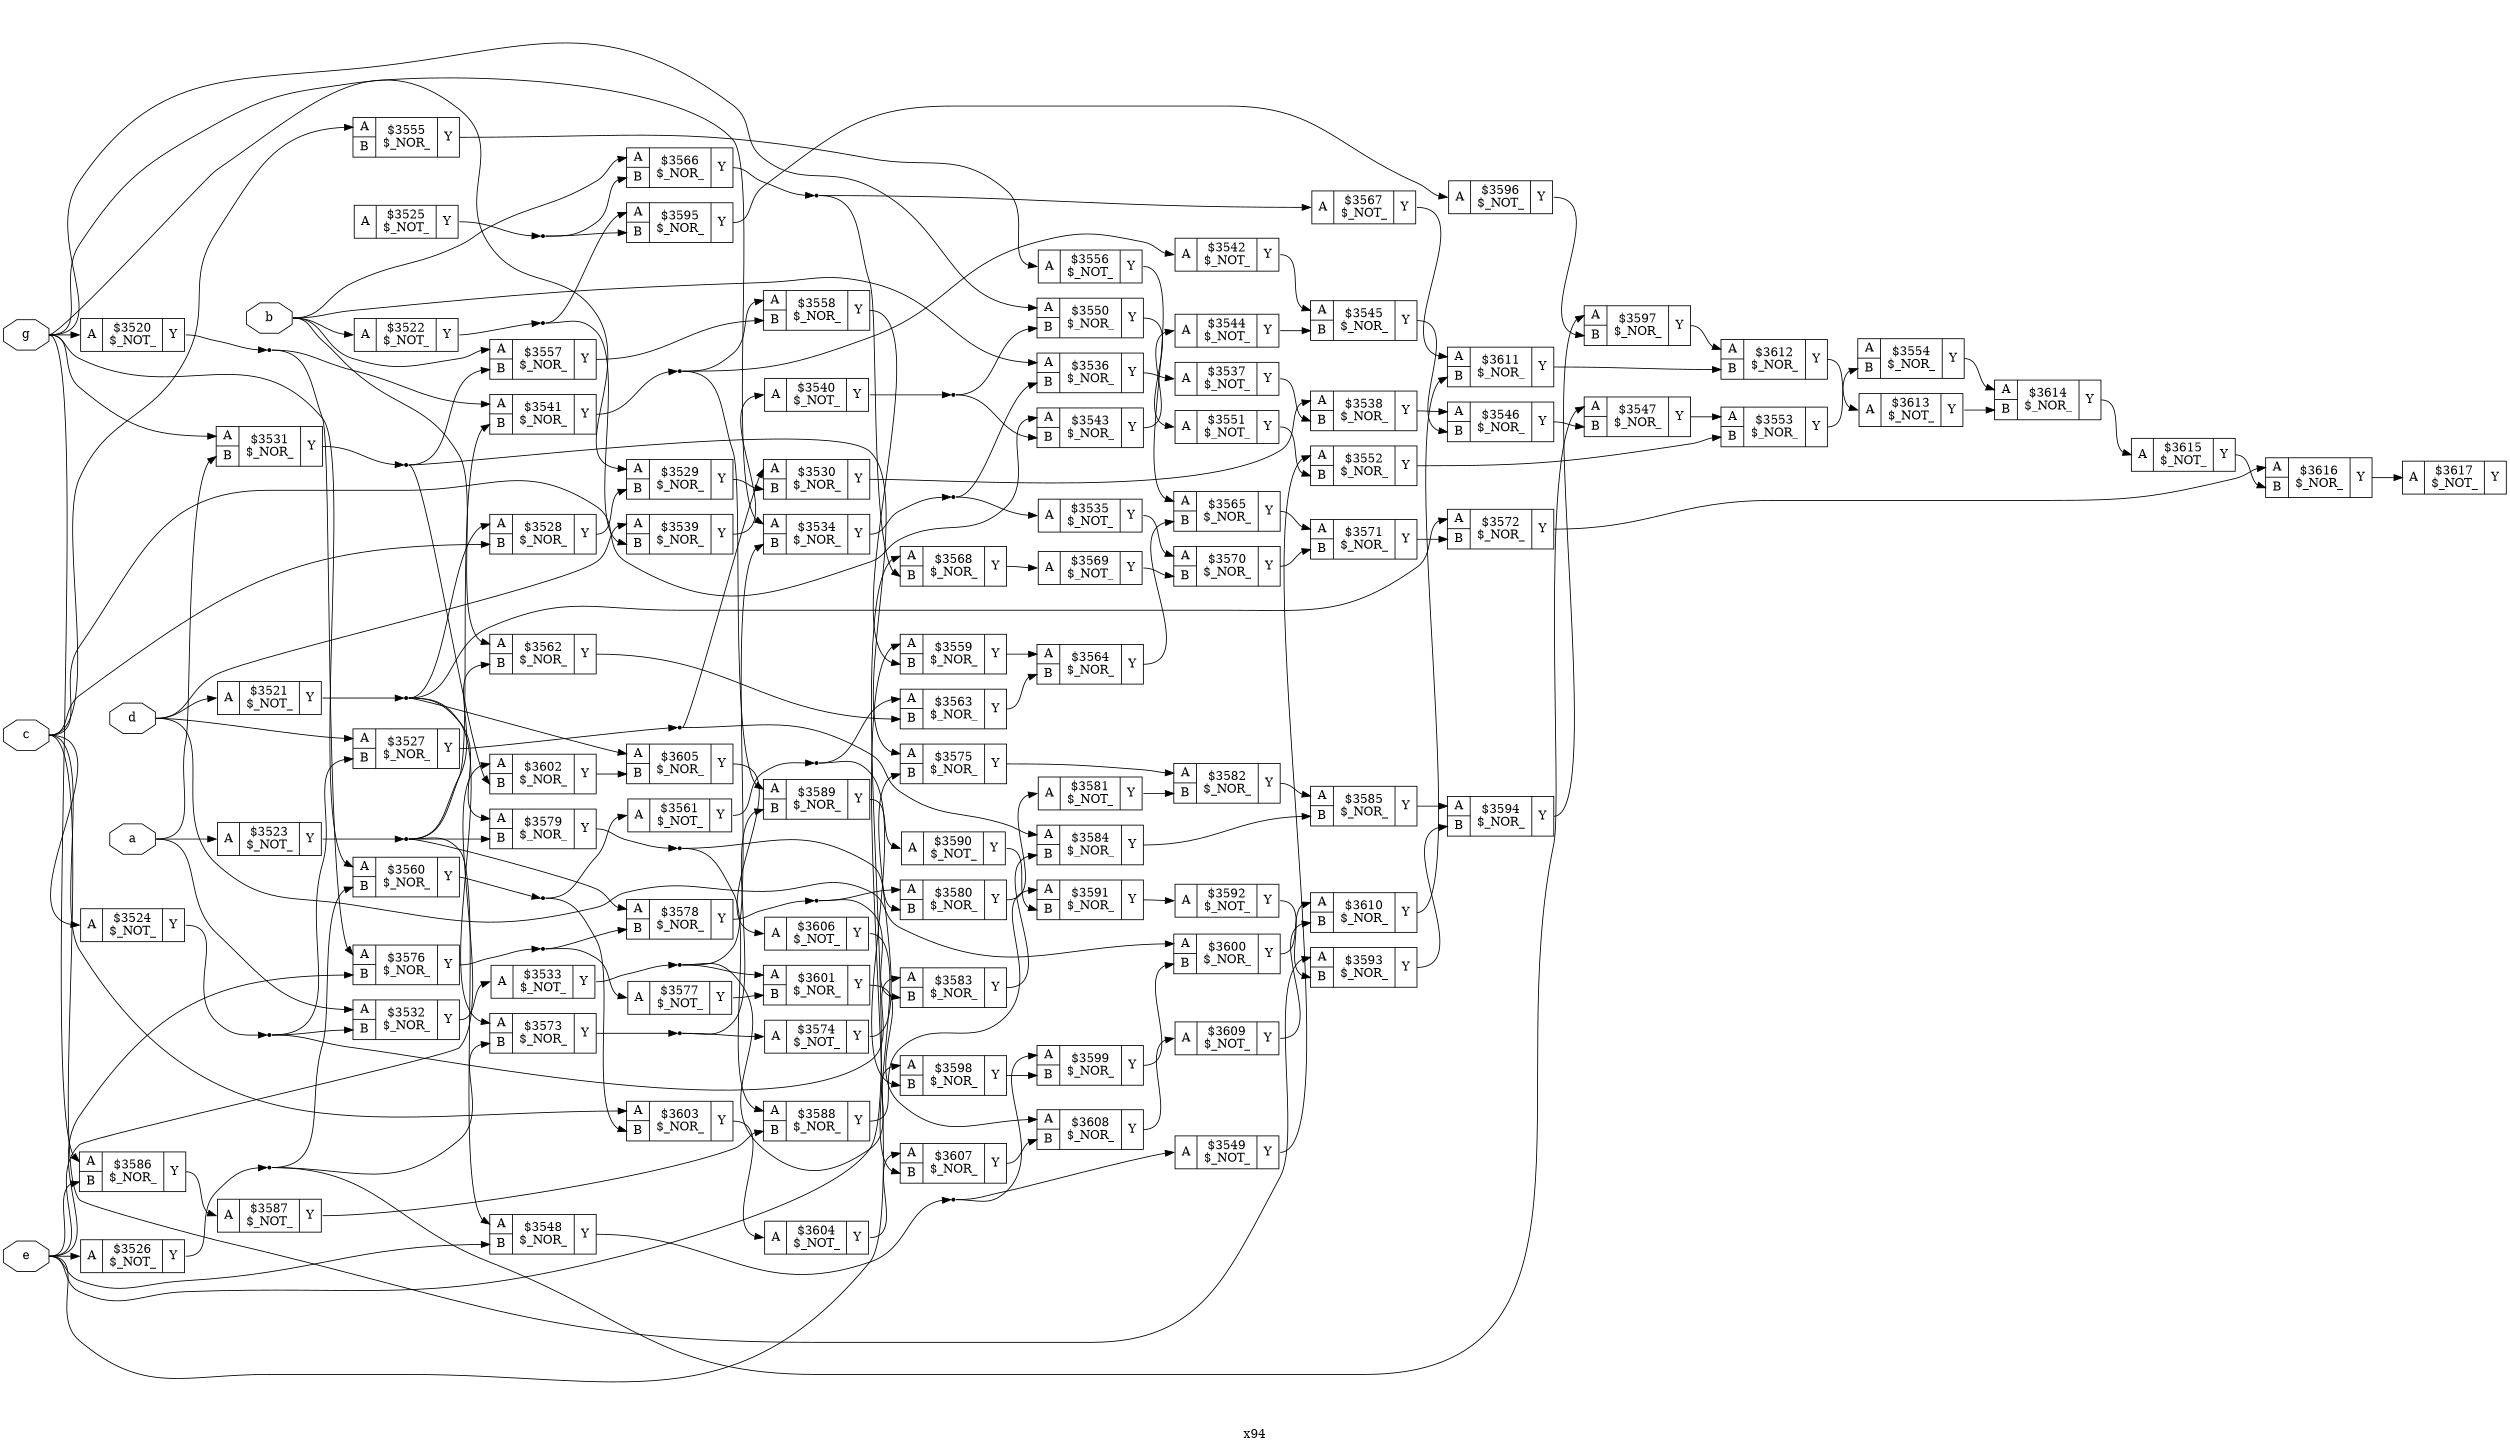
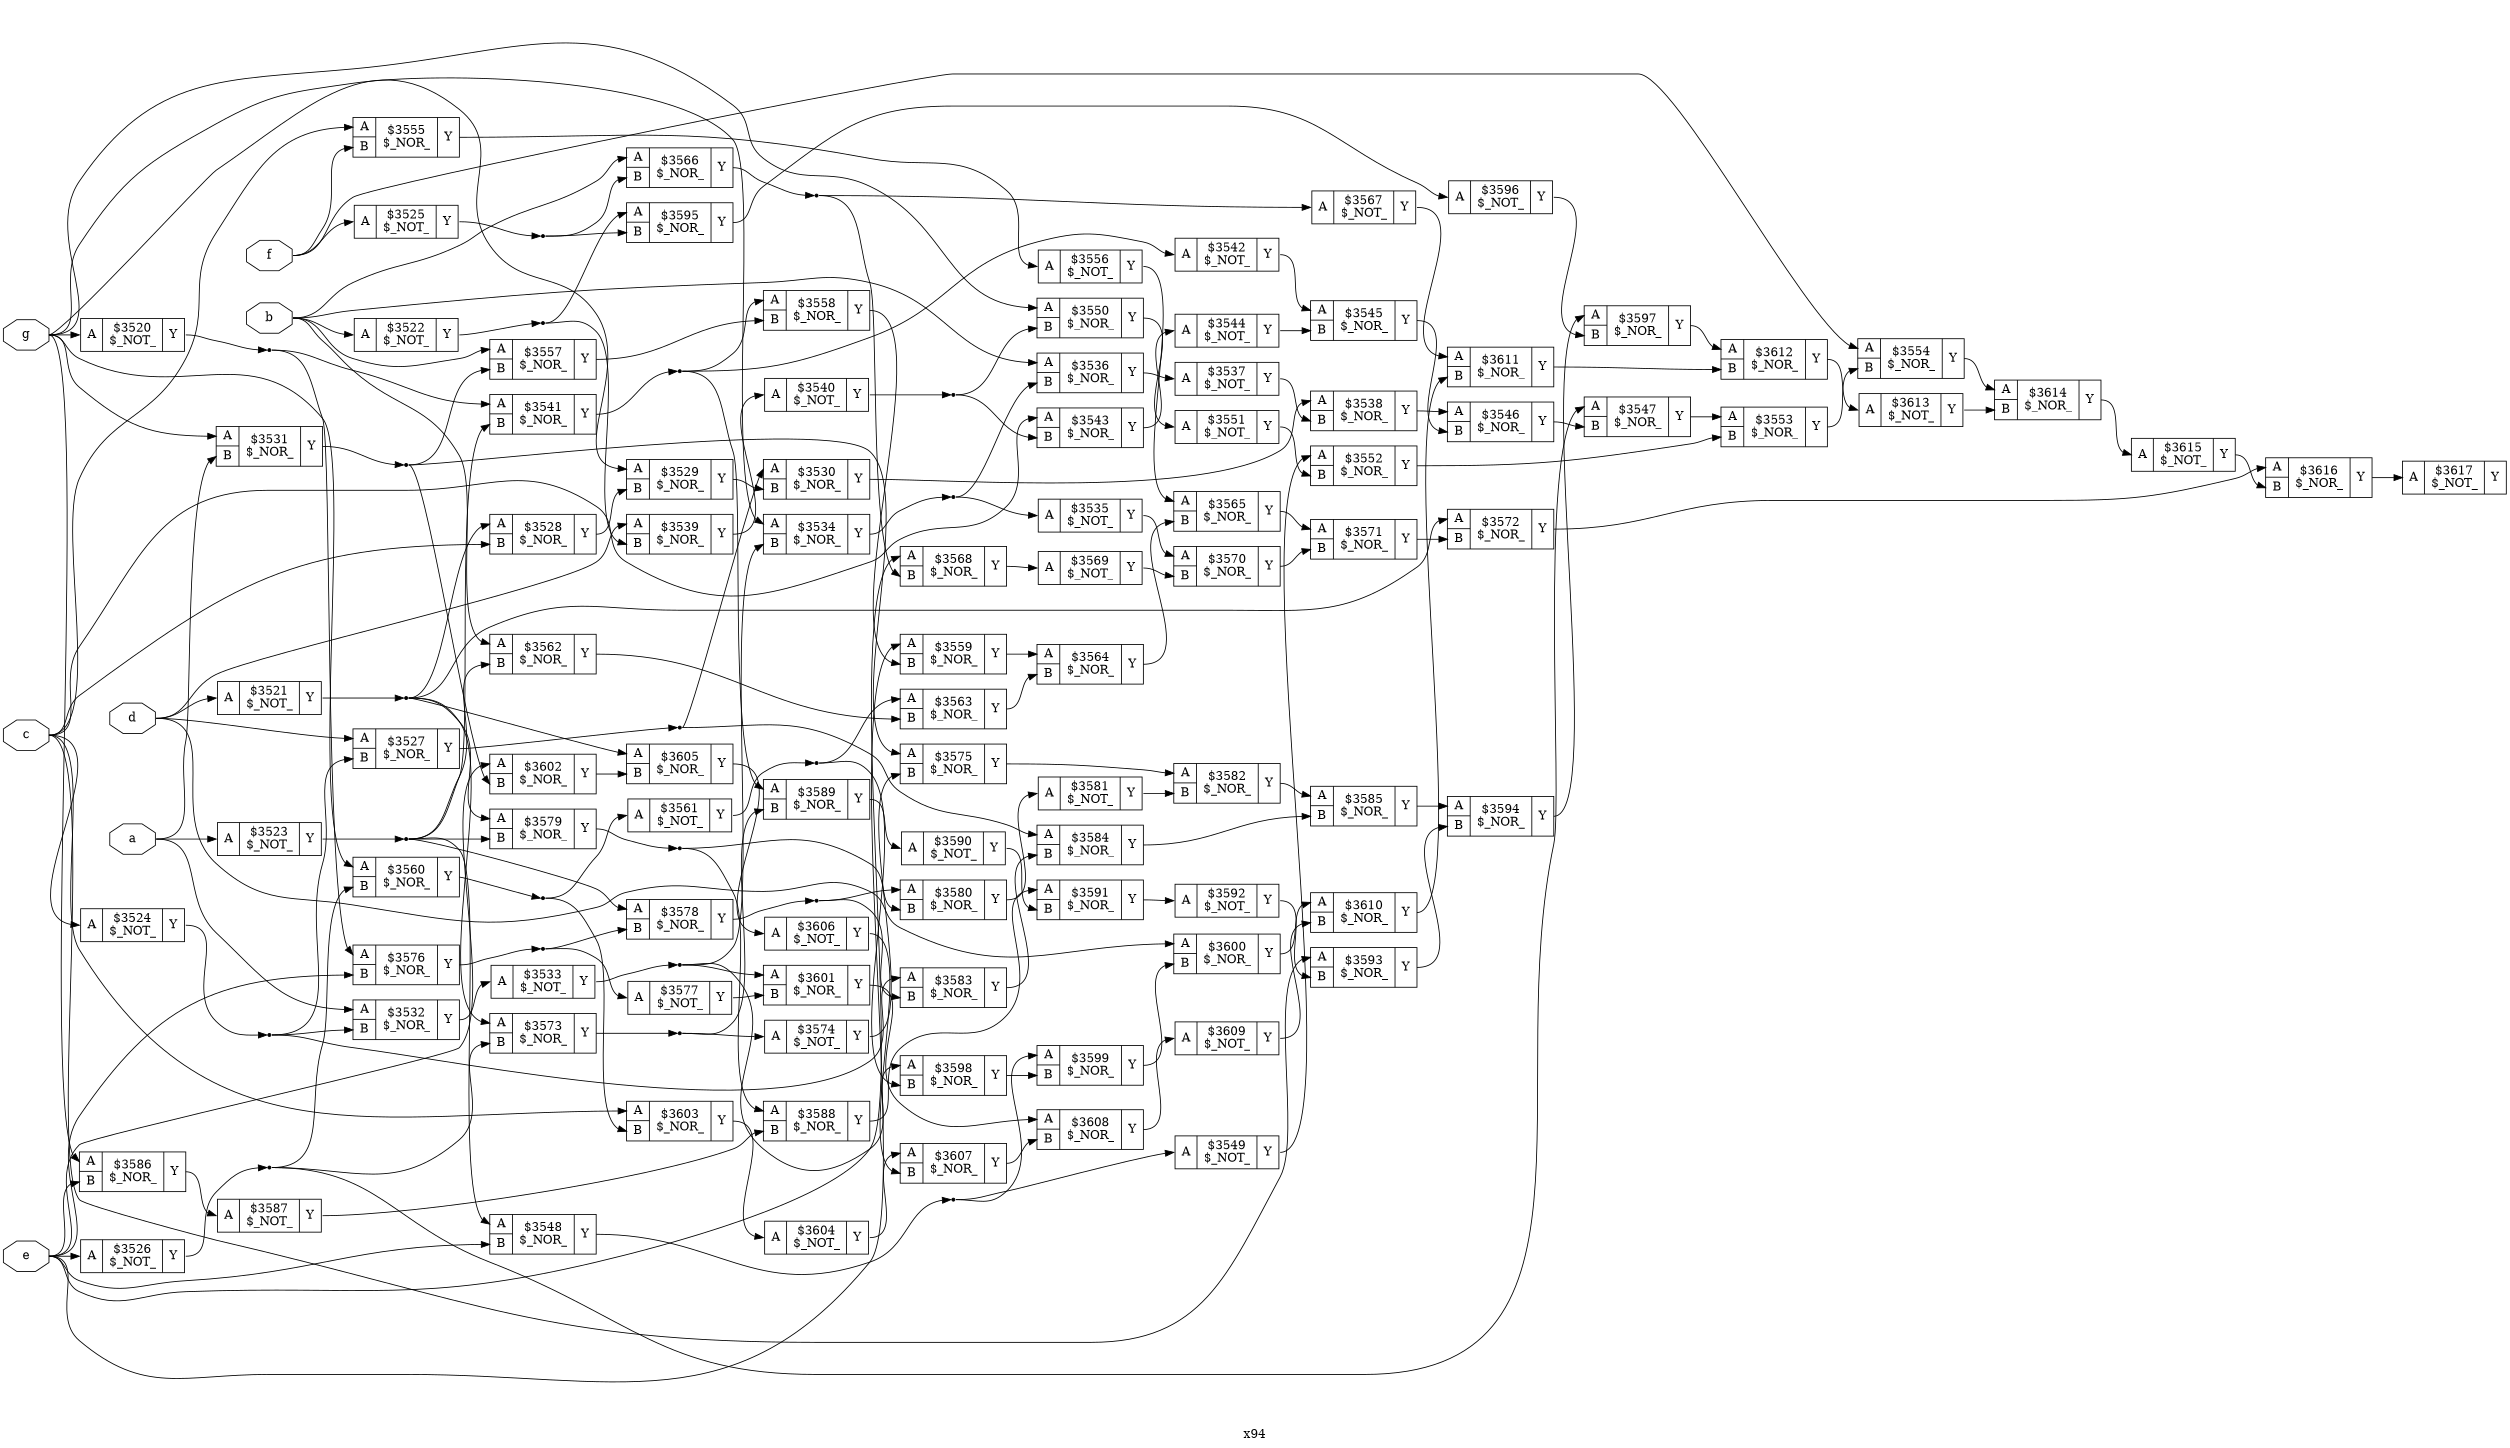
node "f": added
